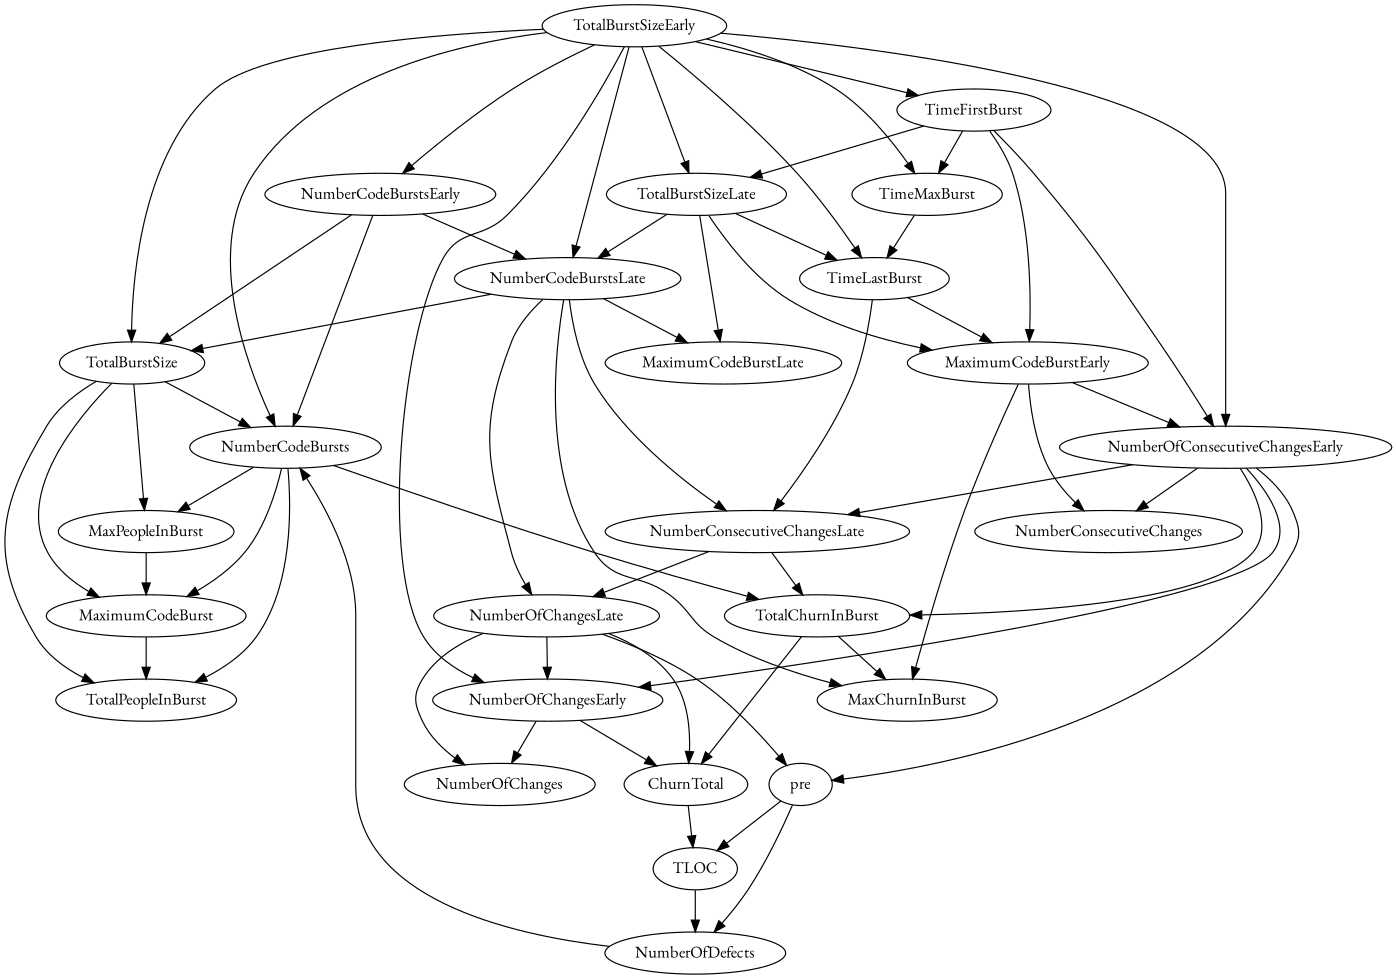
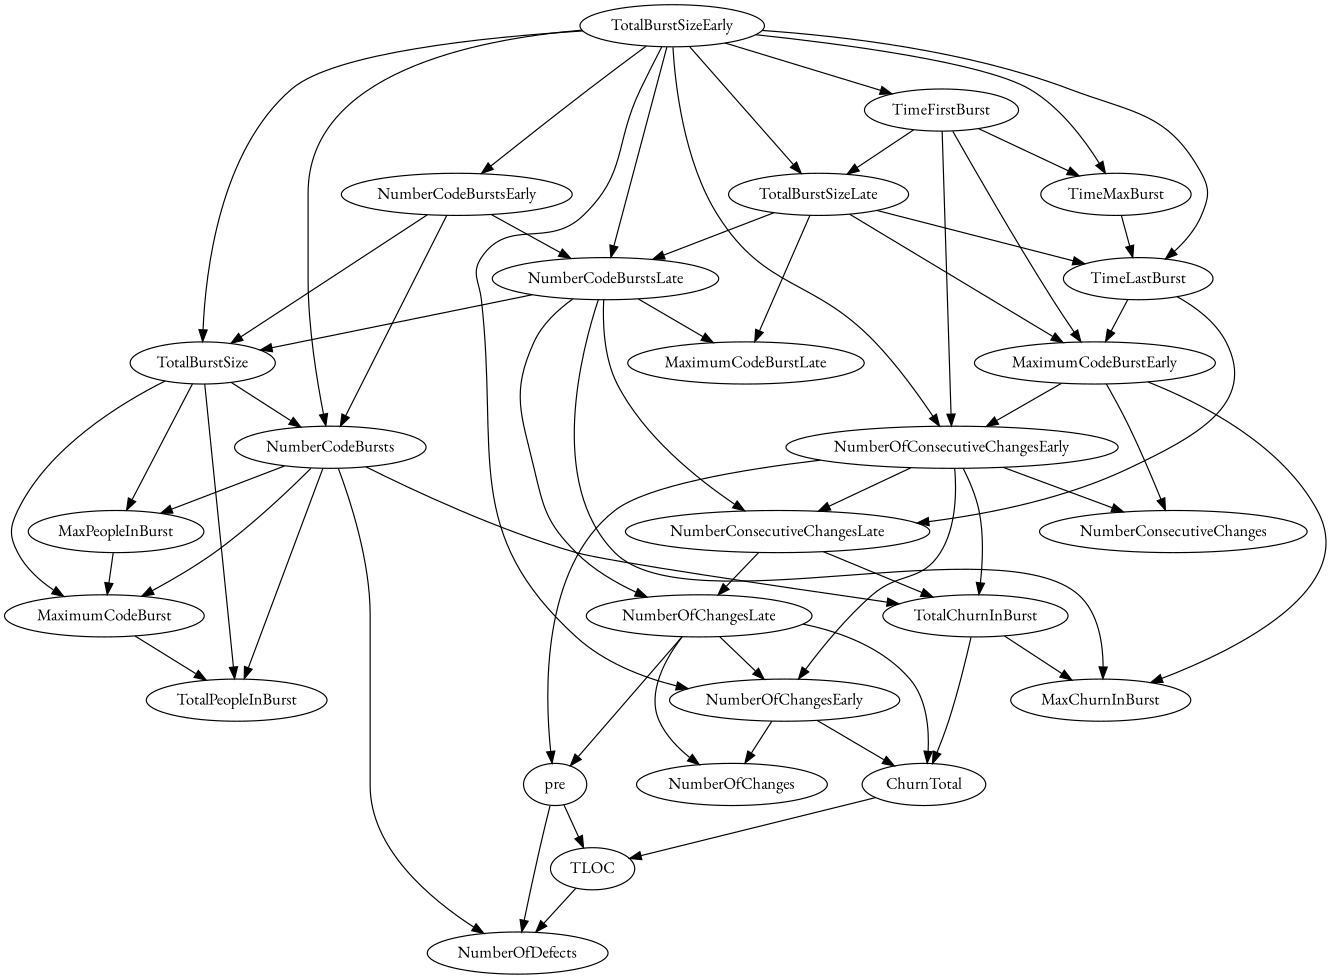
edge "NumberOfDefects" -> "NumberCodeBursts": reversed
